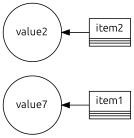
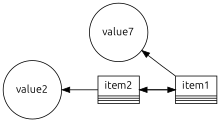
edge "item2" -> "item1": added
edge "item1" -> "item2": added
